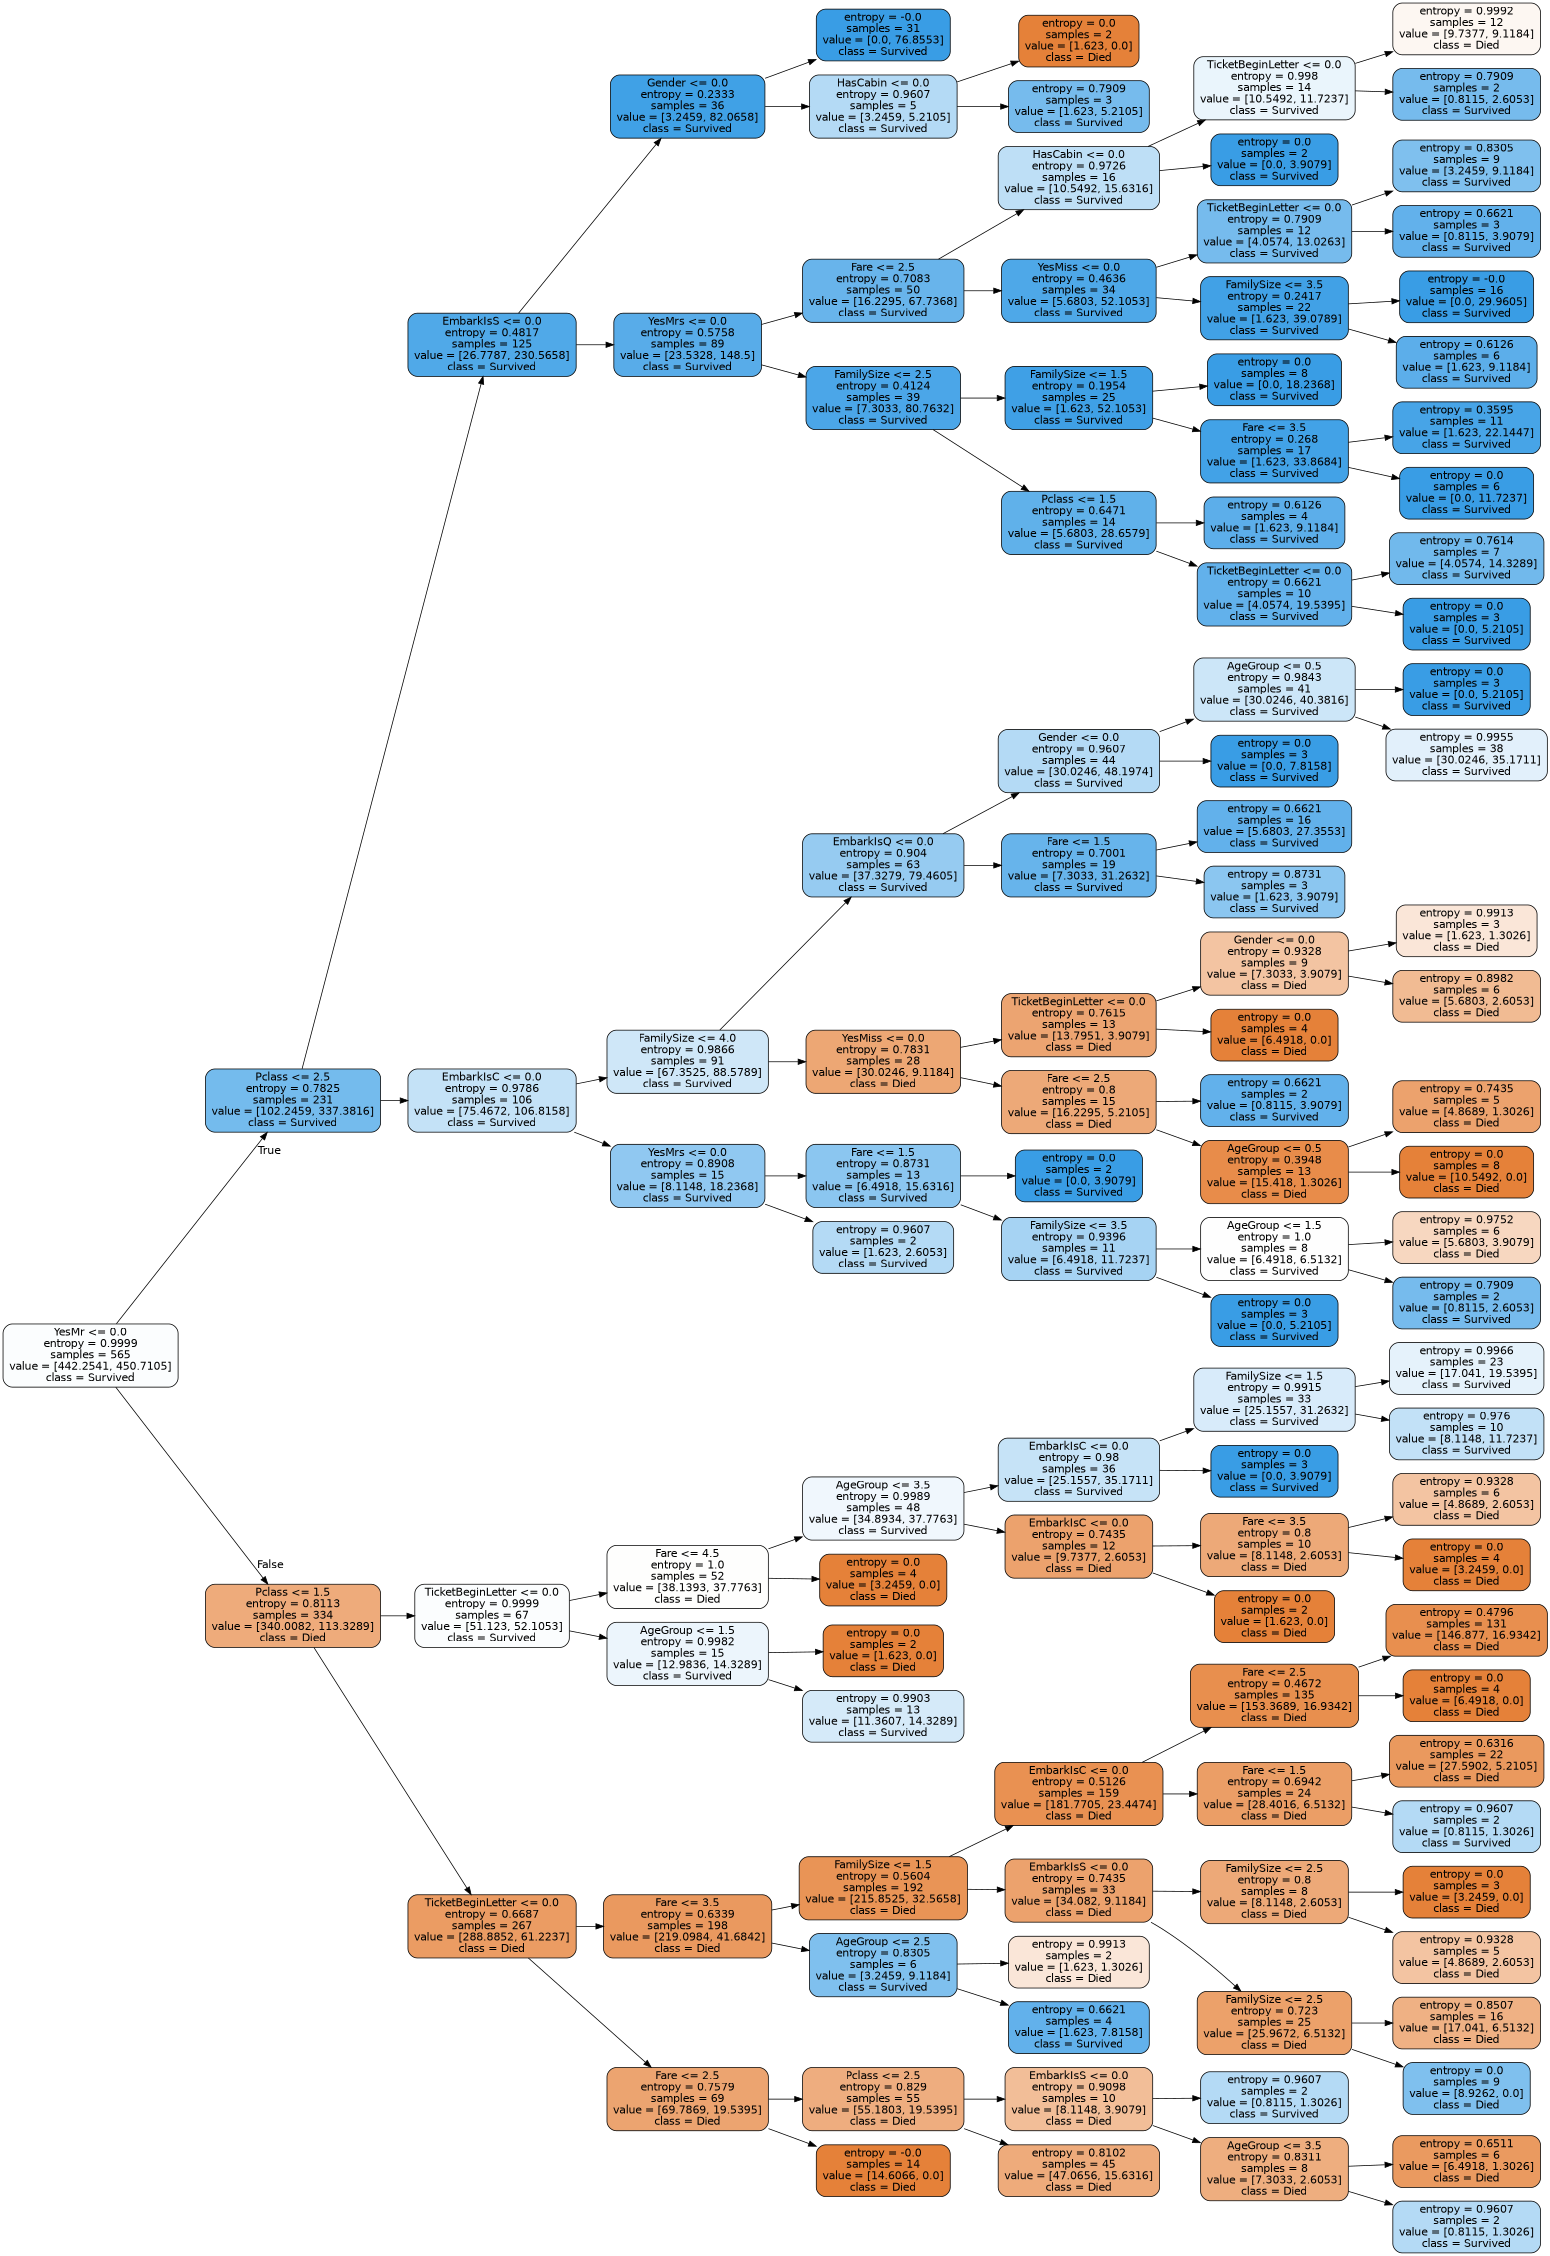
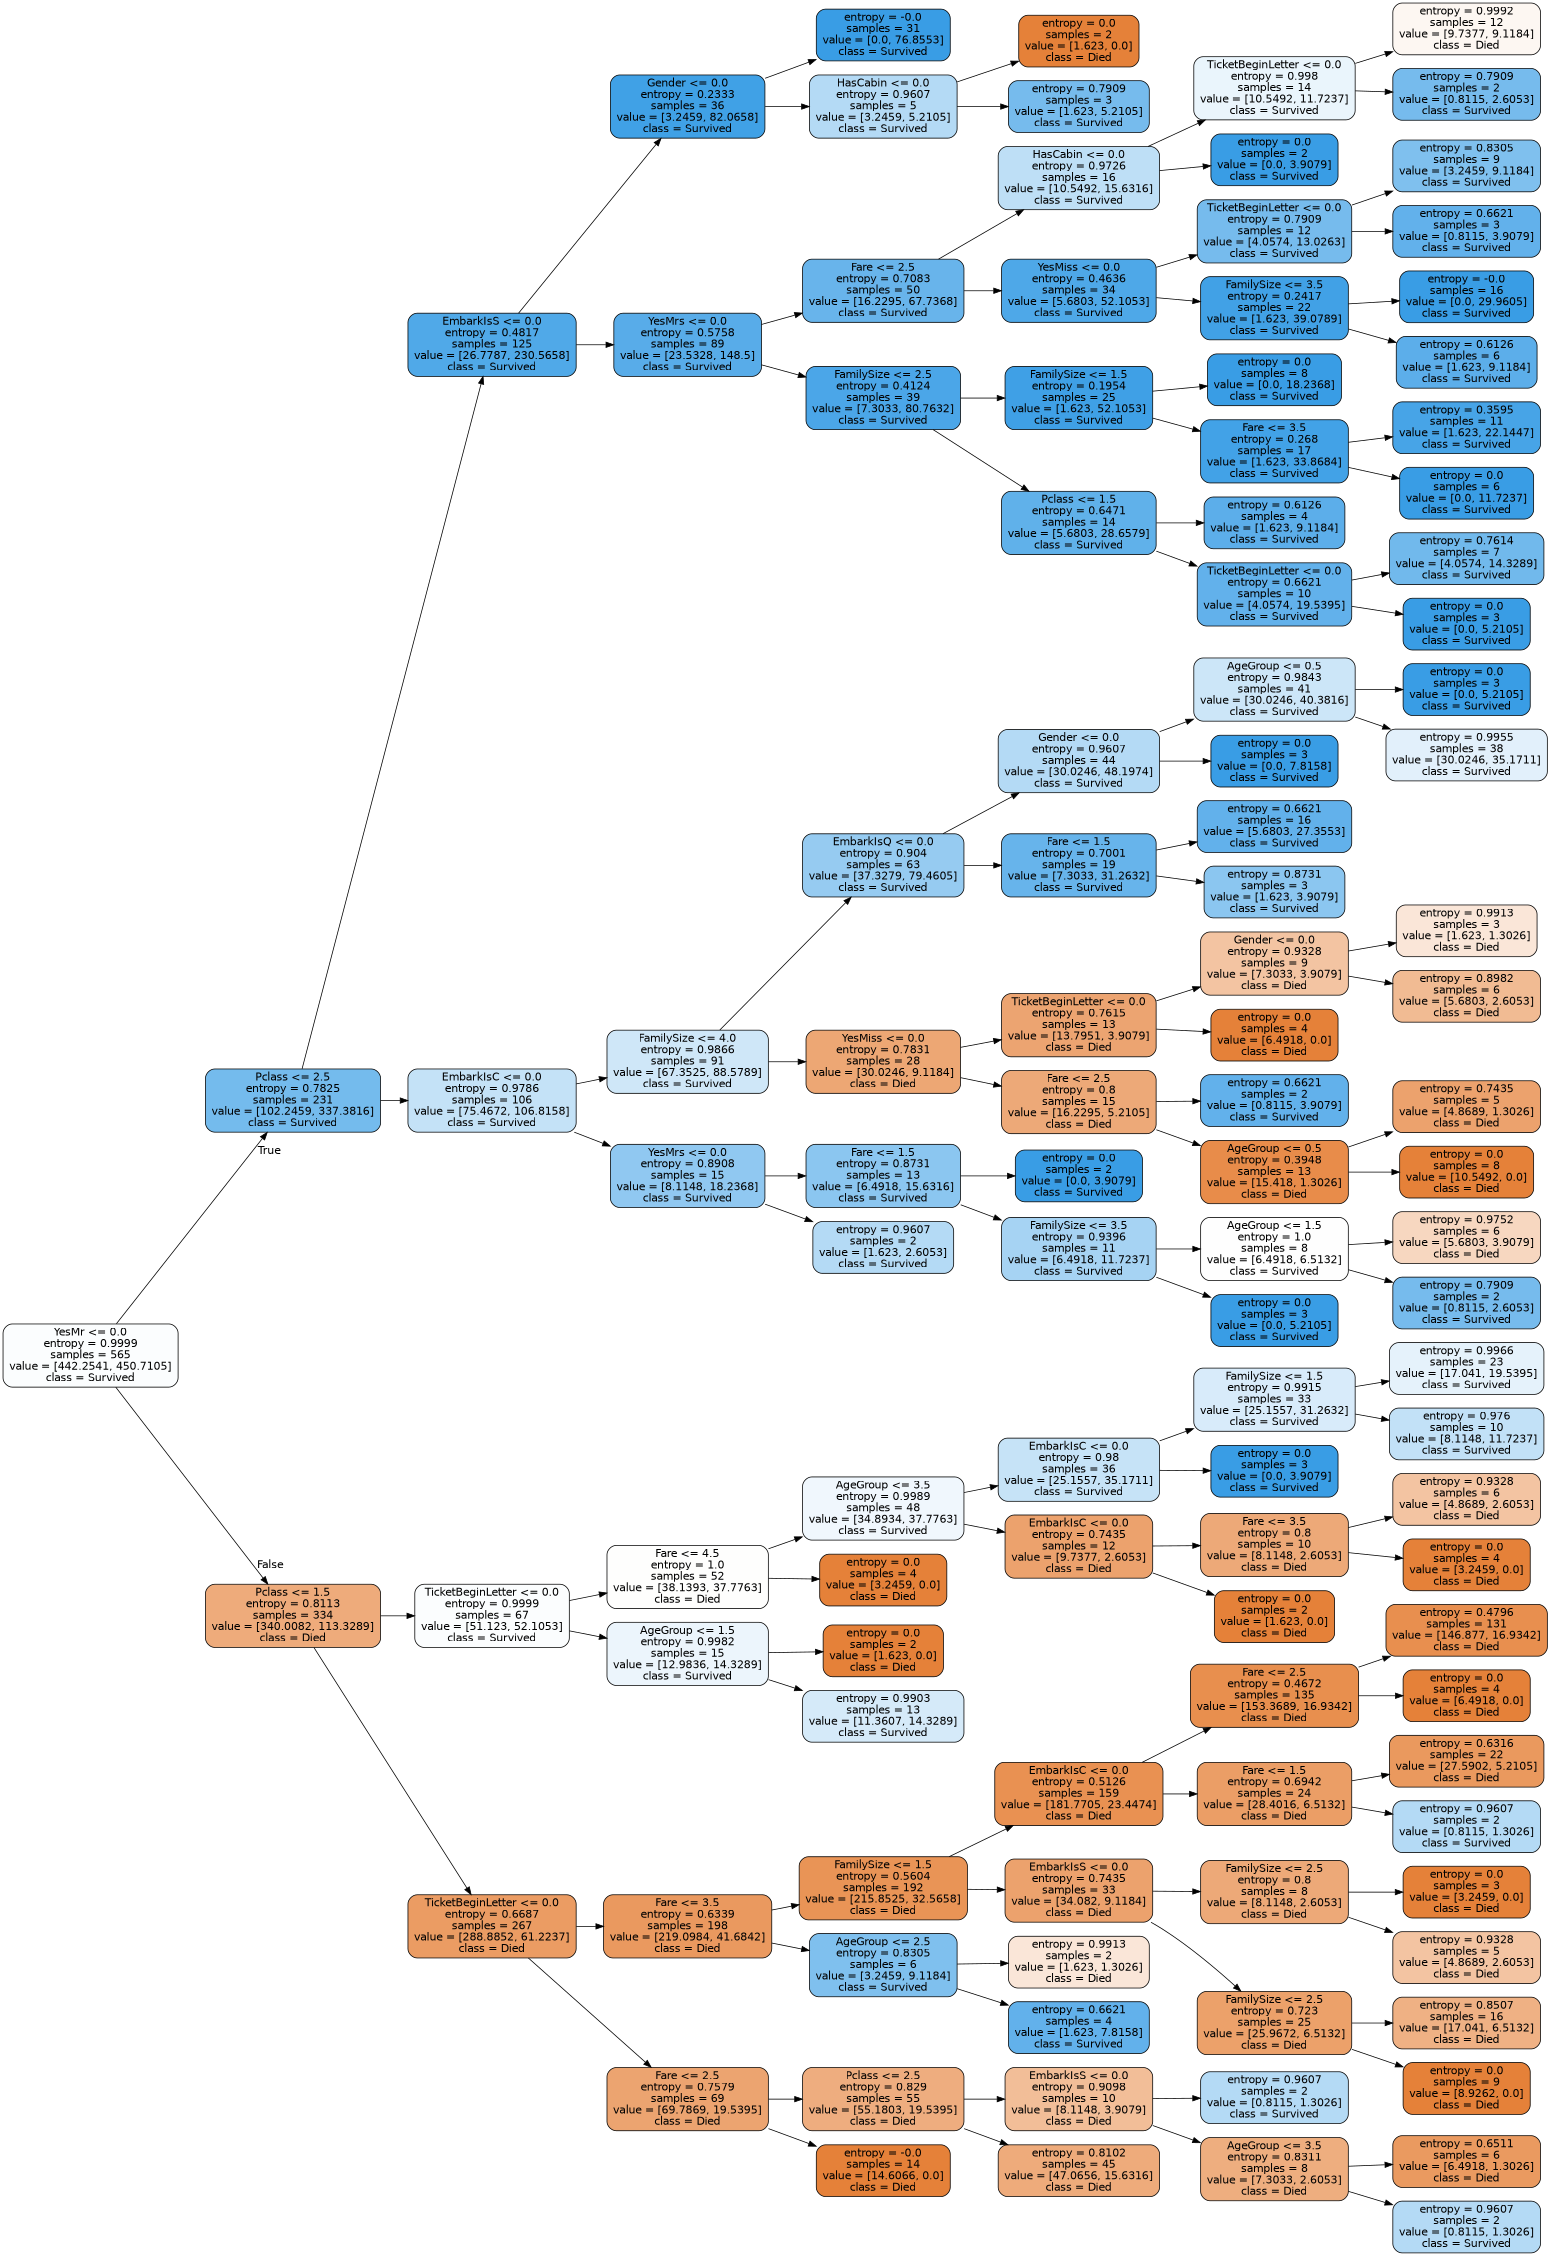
node "entropy = 0.0 samples = 9 value = [8.9262, 0.0] class = Died": fillcolor #399de5a4 -> #e58139ff
